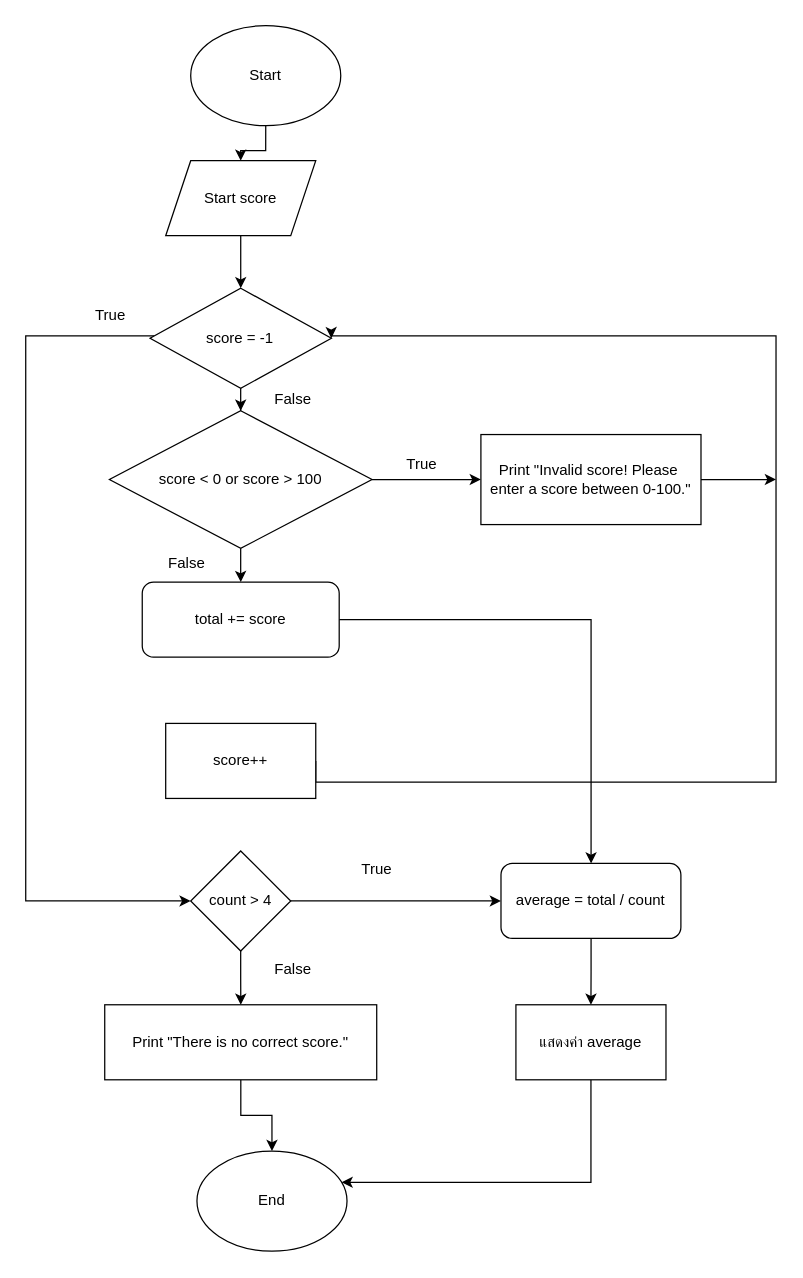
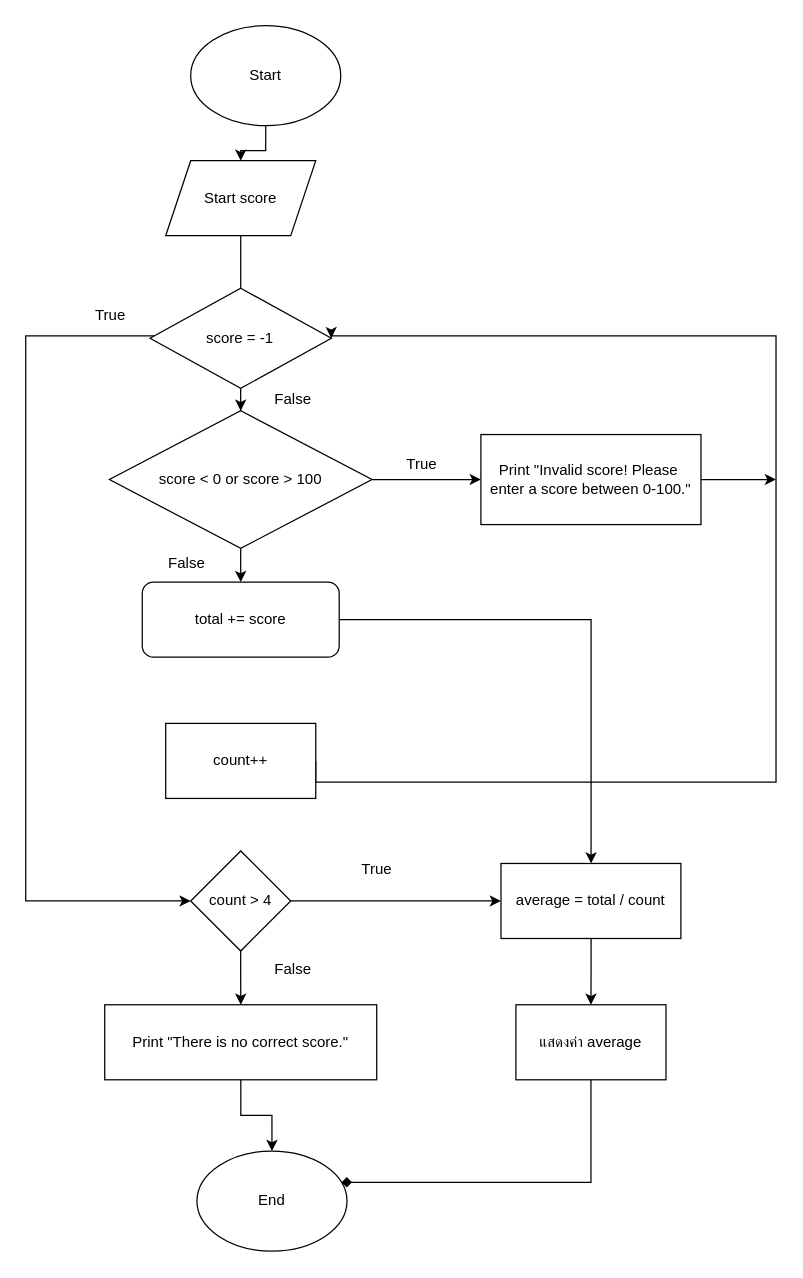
edge "Start score" -> "score = -1": arrowhead classic -> none
node "score++": label "score++" -> "count++"
node "average = total / count": shape rounded rectangle -> rectangle
edge "แสดงค่า average" -> "End": arrowhead classic -> diamond
